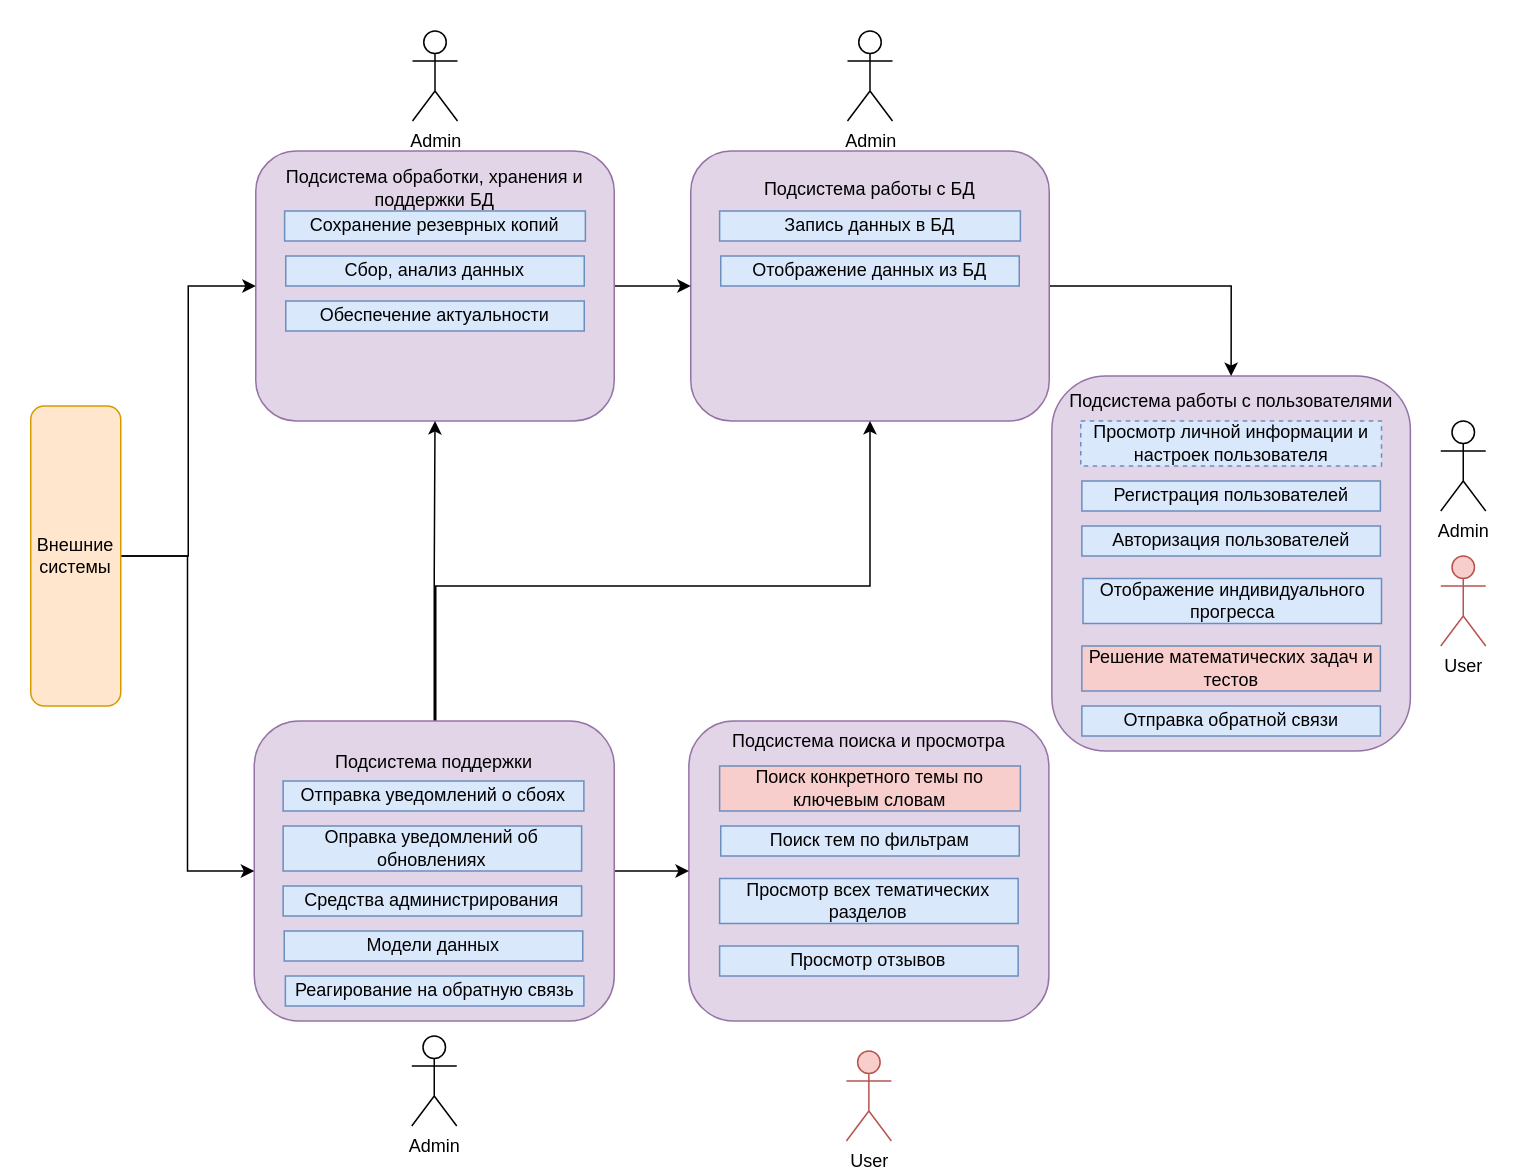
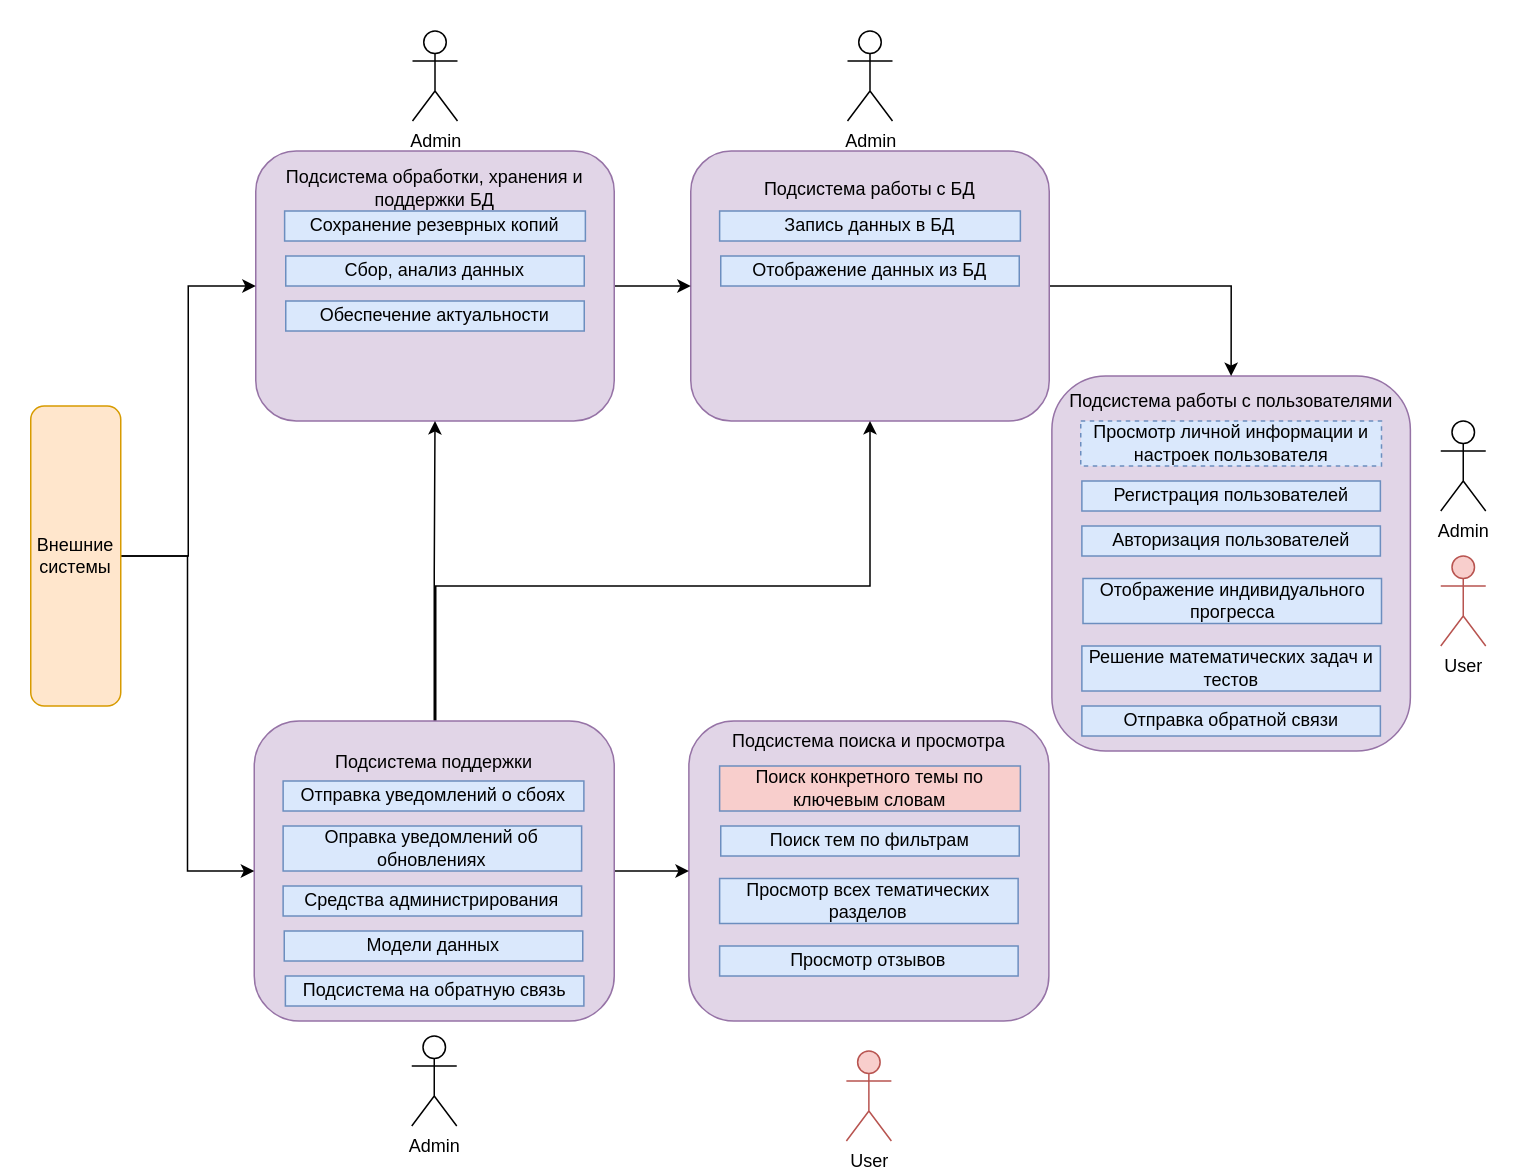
node "Решение математических задач и тестов": fillcolor #f8cecc -> #dae8fc
node "Реагирование на обратную связь": label "Реагирование на обратную связь" -> "Подсистема на обратную связь"
